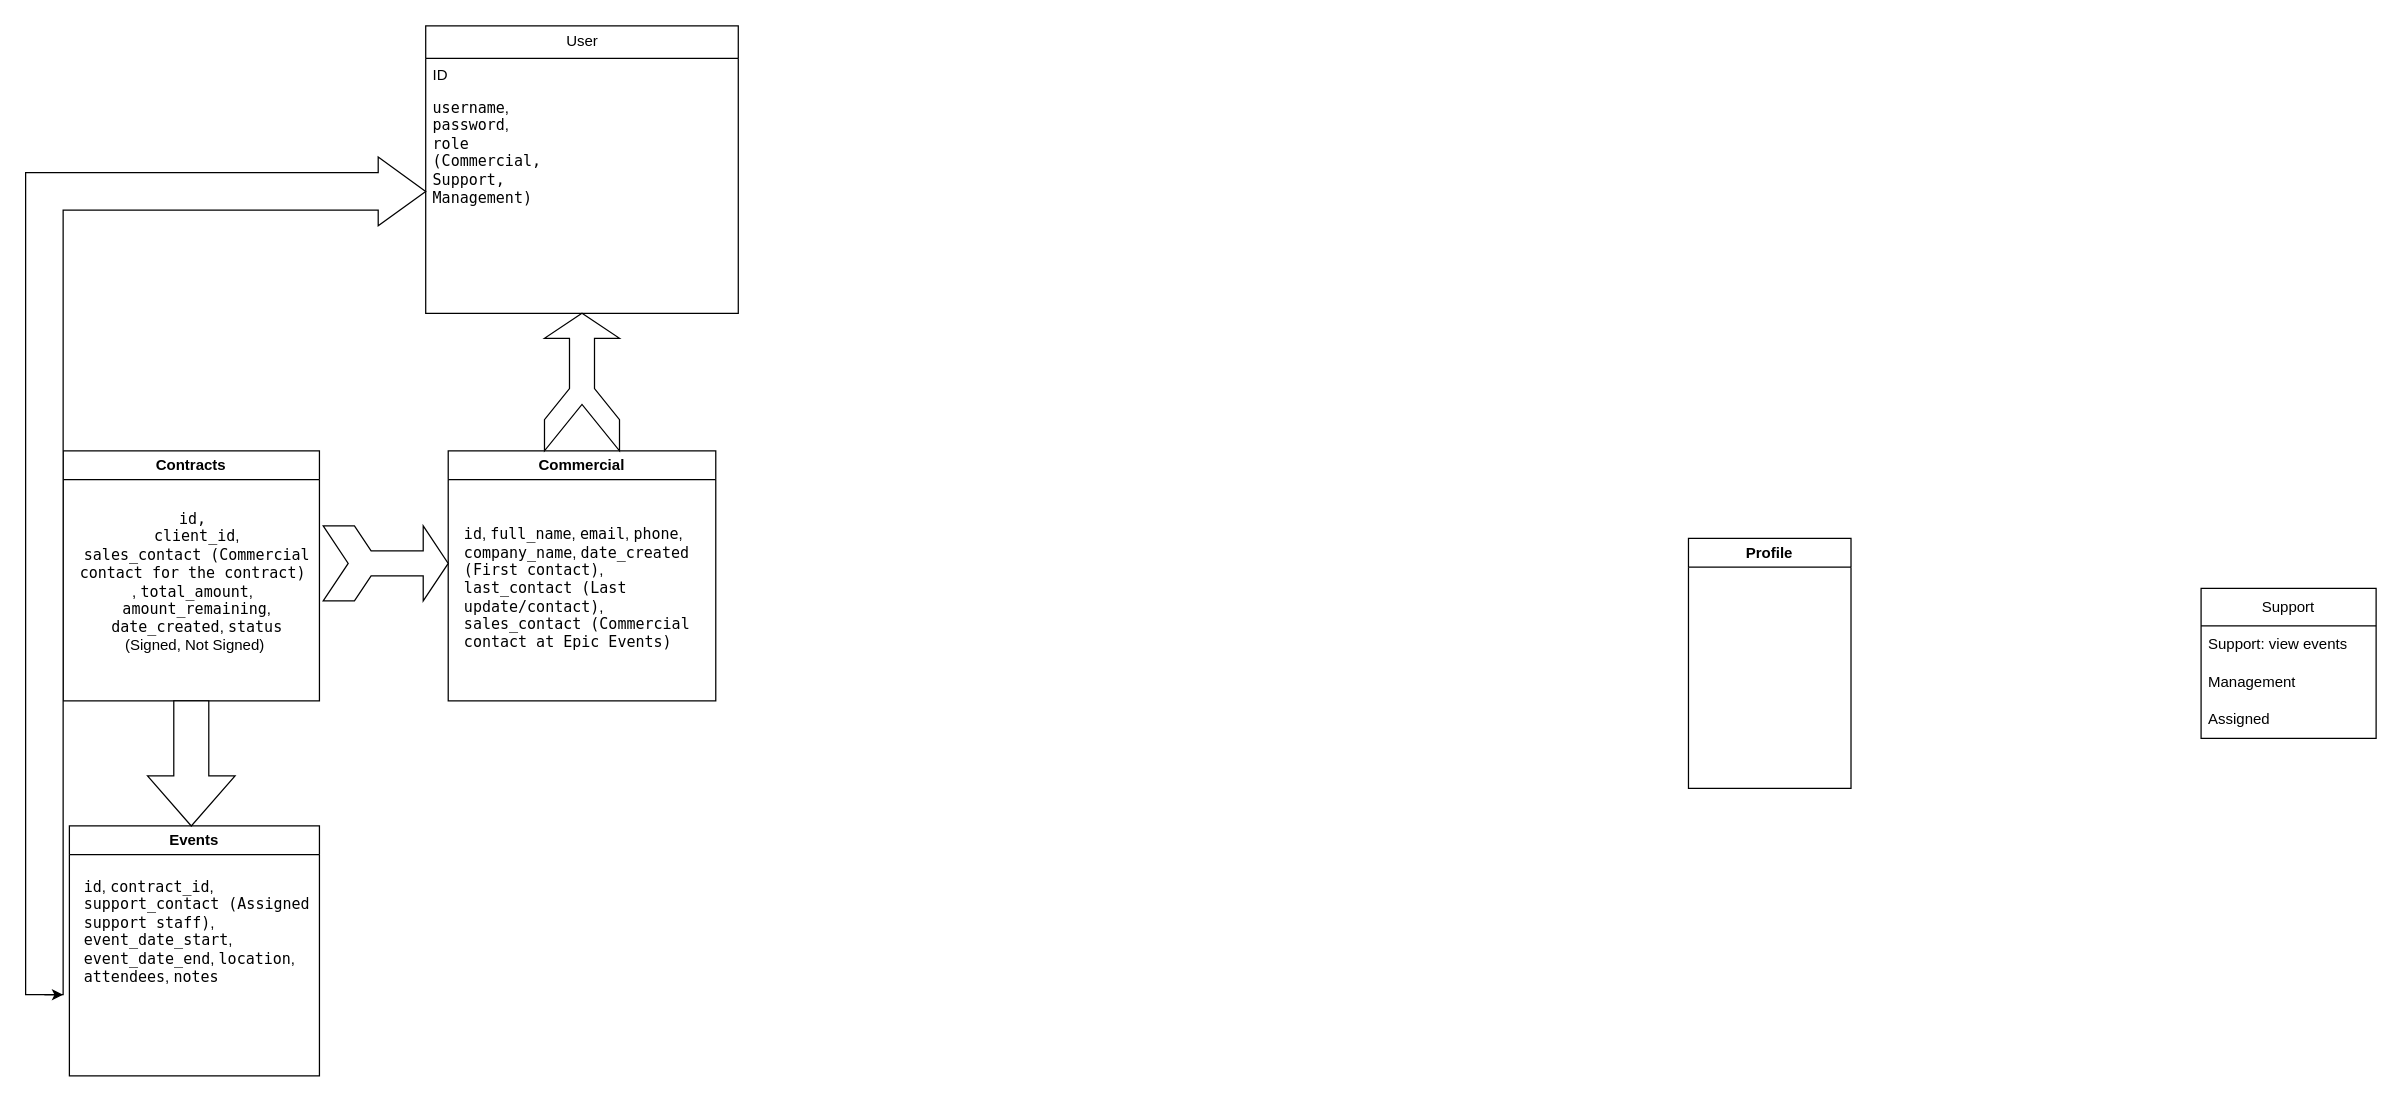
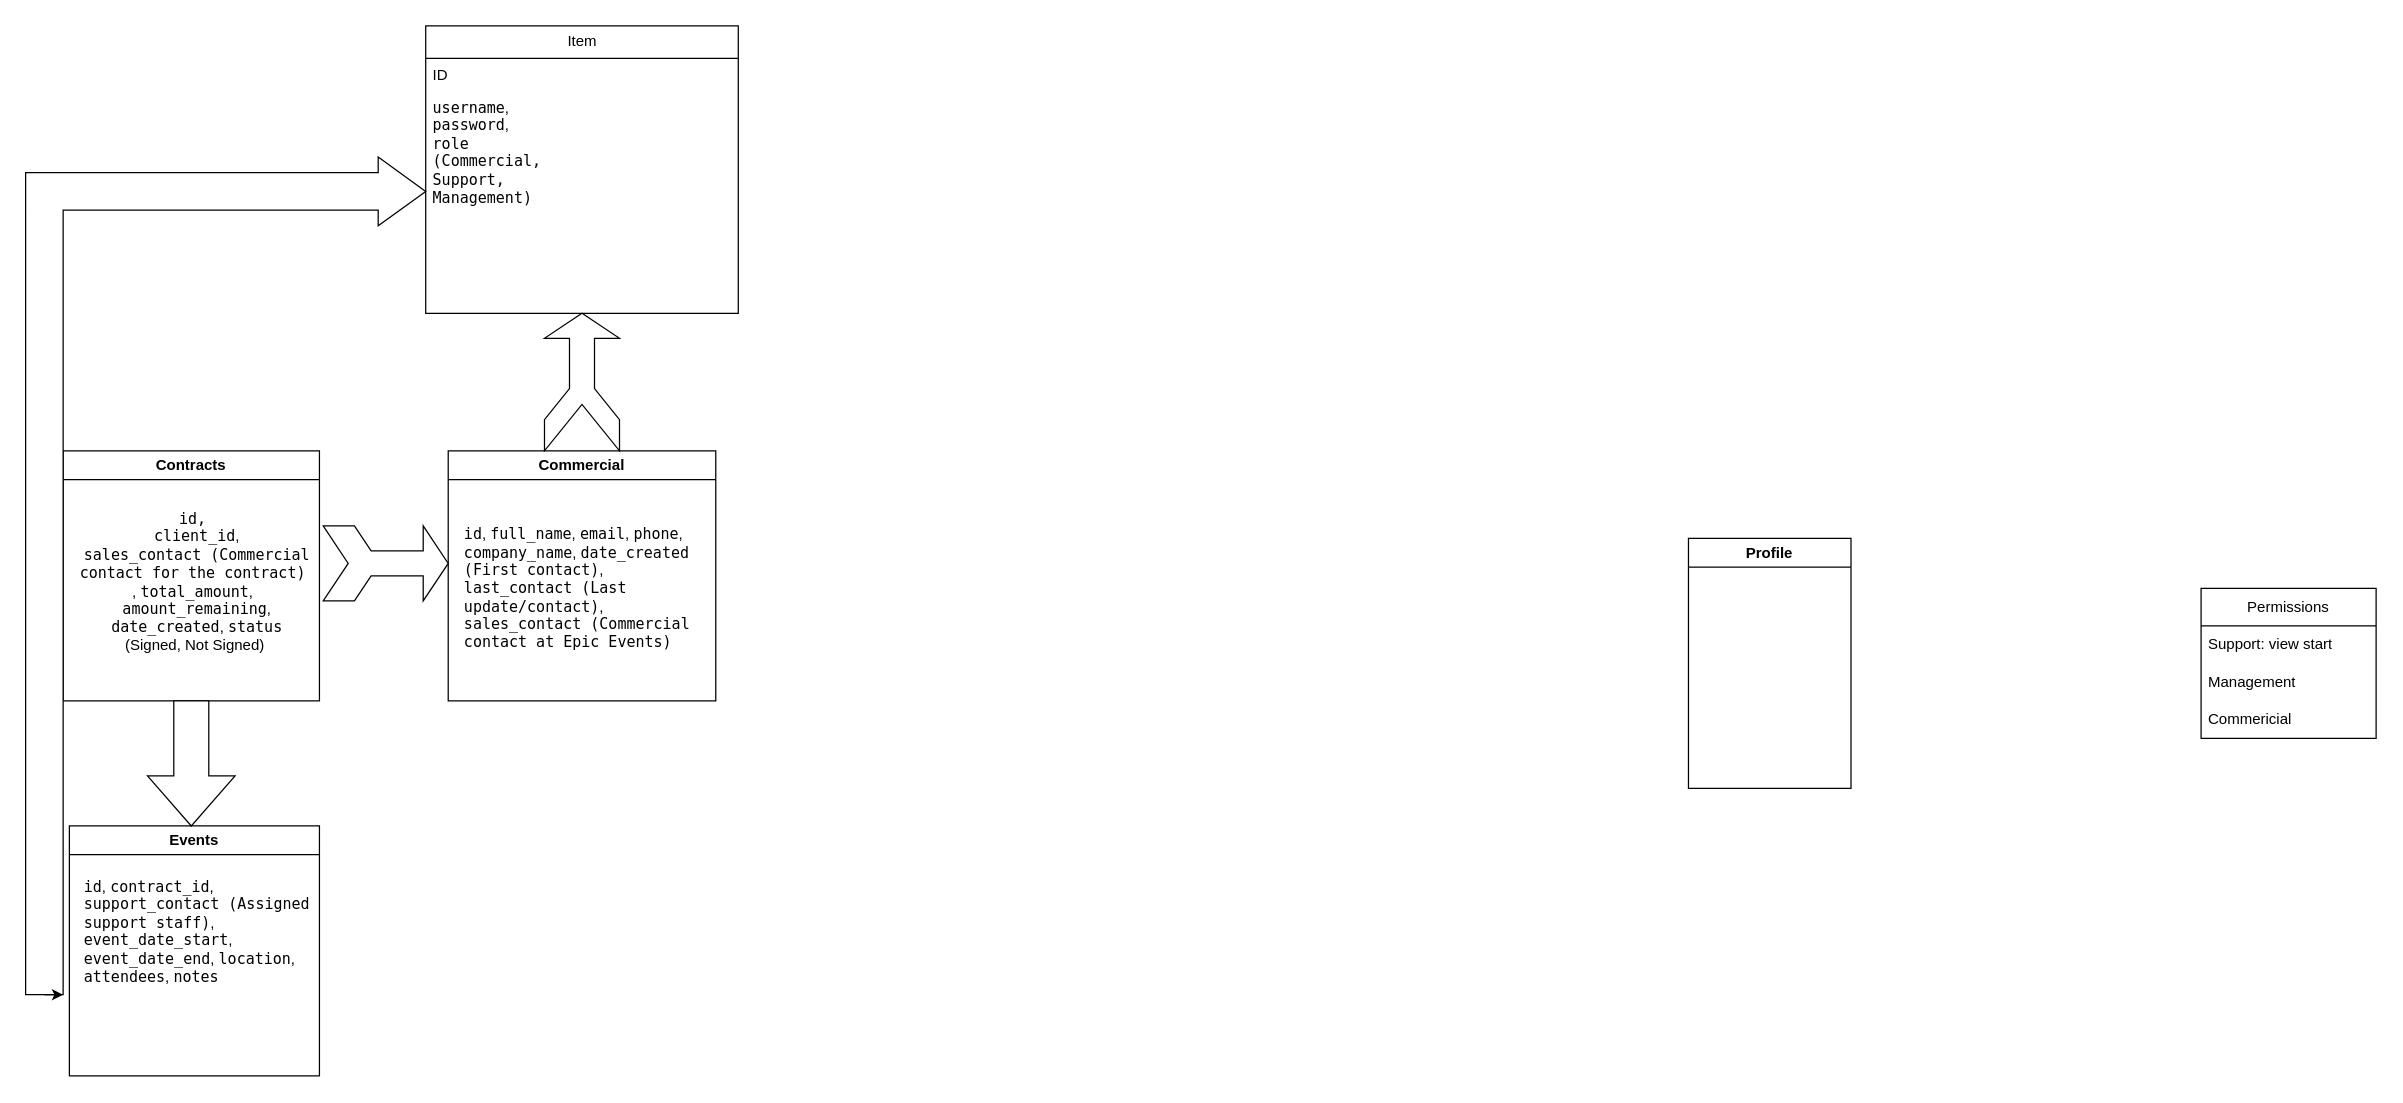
node "User": label "User" -> "Item"
node "Support": label "Support" -> "Permissions"
node "Support: view events": label "Support: view events" -> "Support: view start"
node "Assigned": label "Assigned" -> "Commericial"
